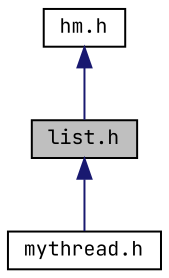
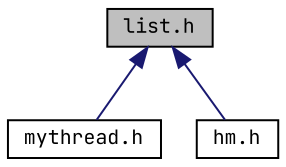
edge "list.h" -> "hm.h": reversed
